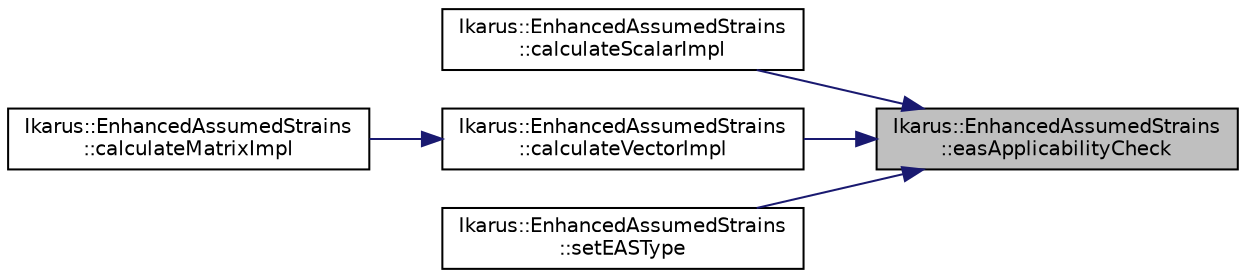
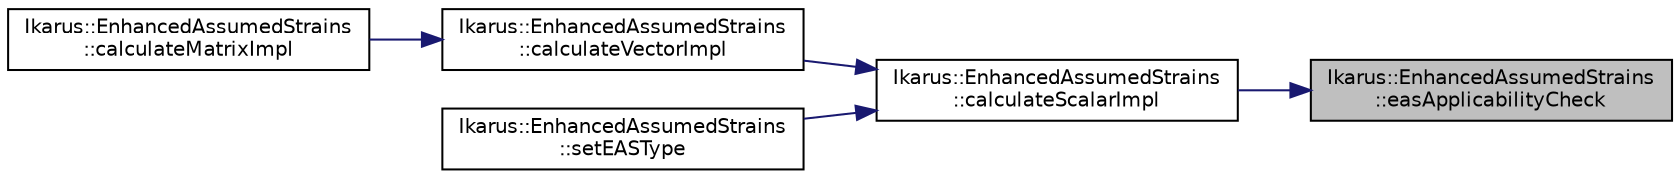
edge "Ikarus::EnhancedAssumedStrains ::calculateVectorImpl" -> "Ikarus::EnhancedAssumedStrains ::easApplicabilityCheck": now "Ikarus::EnhancedAssumedStrains ::calculateVectorImpl" -> "Ikarus::EnhancedAssumedStrains ::calculateScalarImpl"
edge "Ikarus::EnhancedAssumedStrains ::setEASType" -> "Ikarus::EnhancedAssumedStrains ::easApplicabilityCheck": now "Ikarus::EnhancedAssumedStrains ::setEASType" -> "Ikarus::EnhancedAssumedStrains ::calculateScalarImpl"
